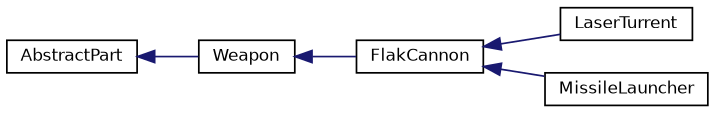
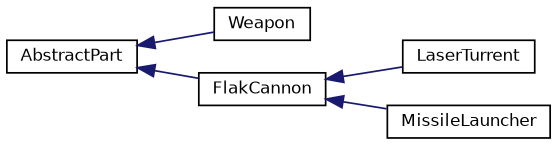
edge "FlakCannon" -> "Weapon": now "FlakCannon" -> "AbstractPart"
